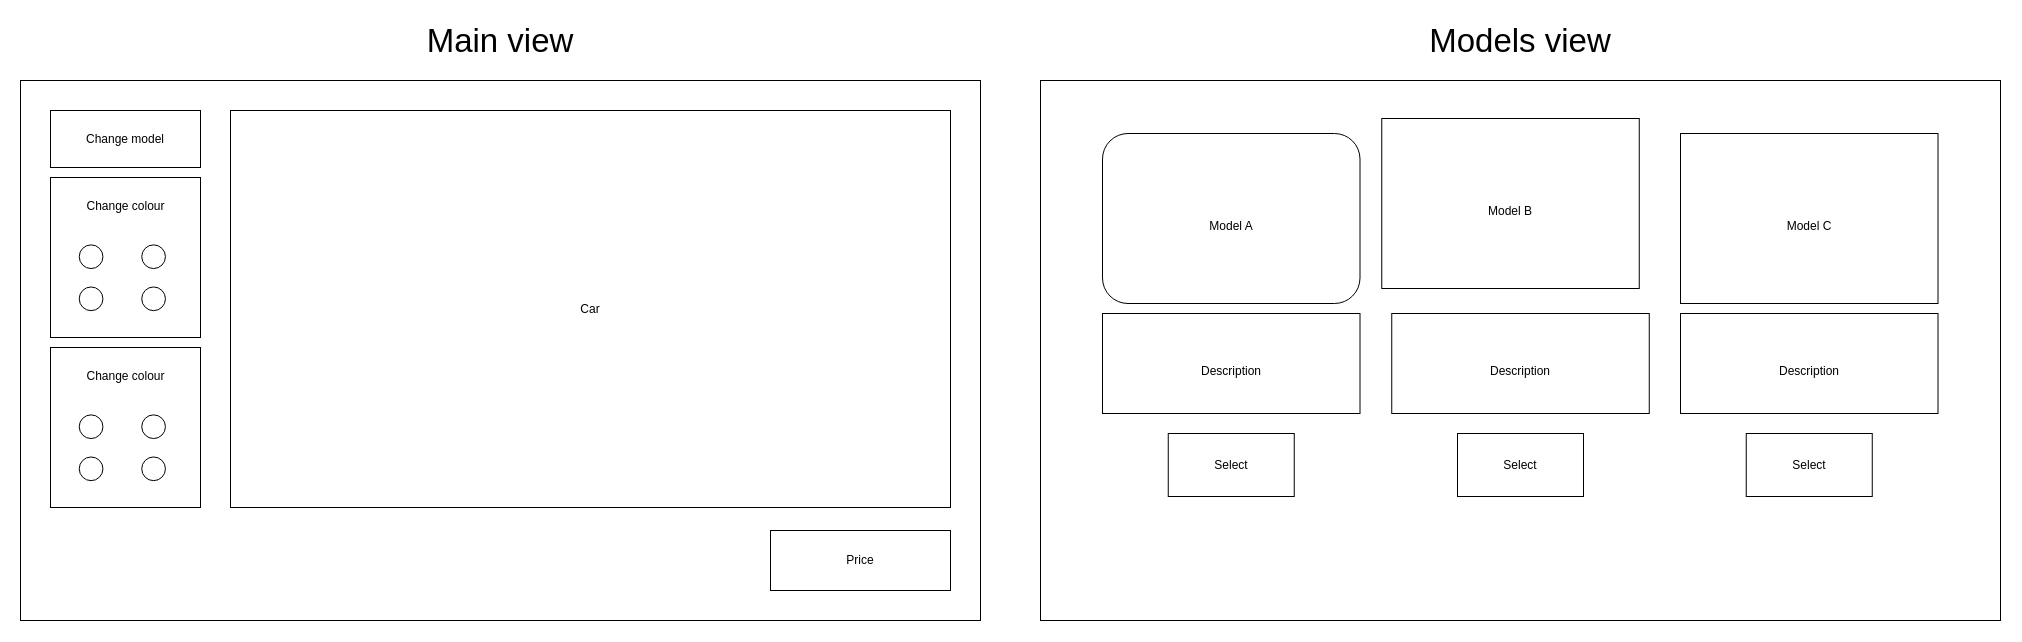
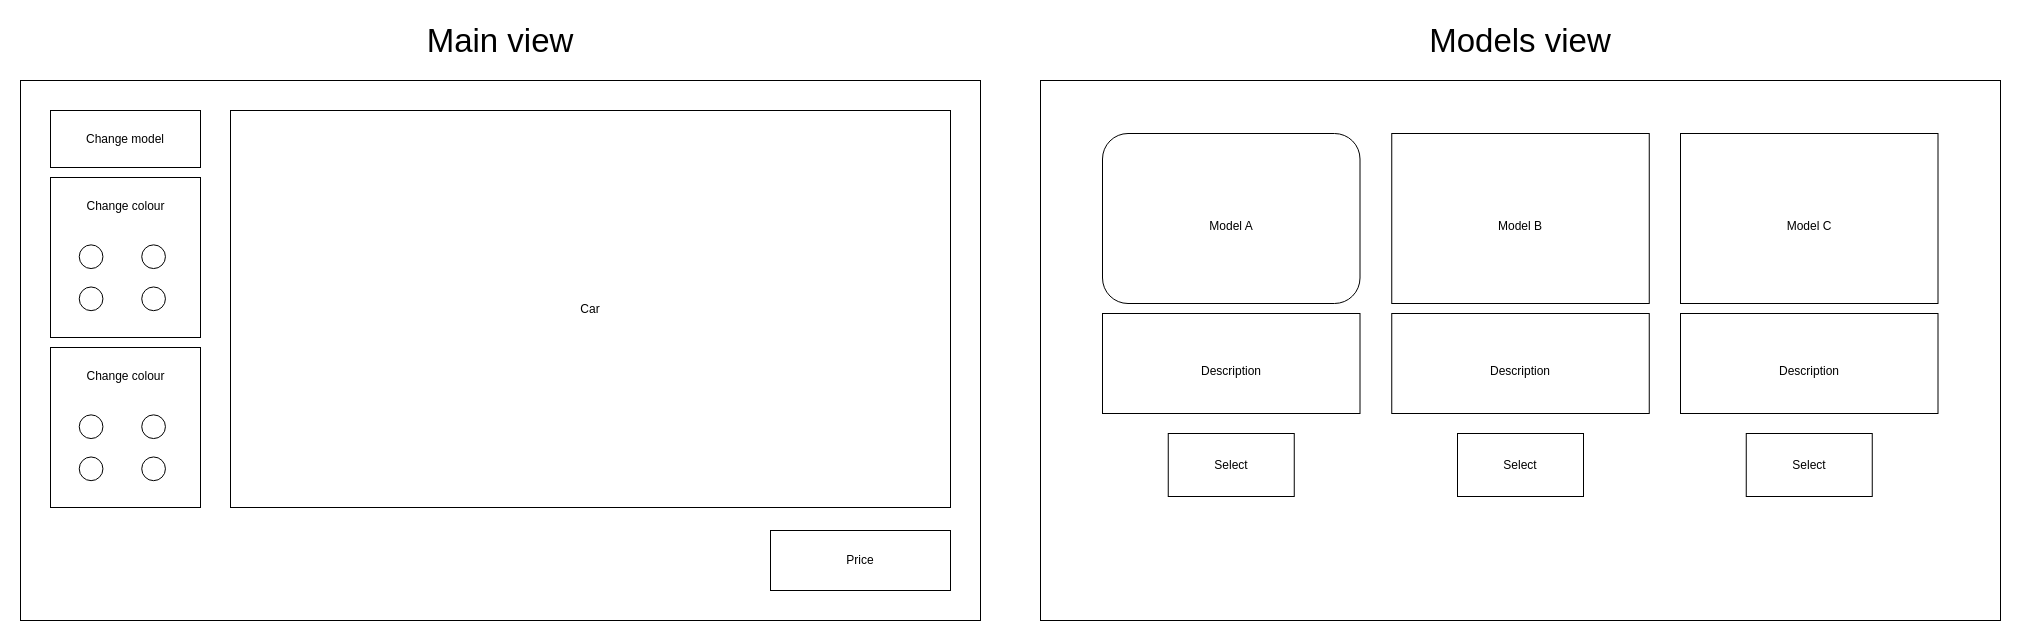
node "Model B": moved (1511, 204) -> (1521, 219)
